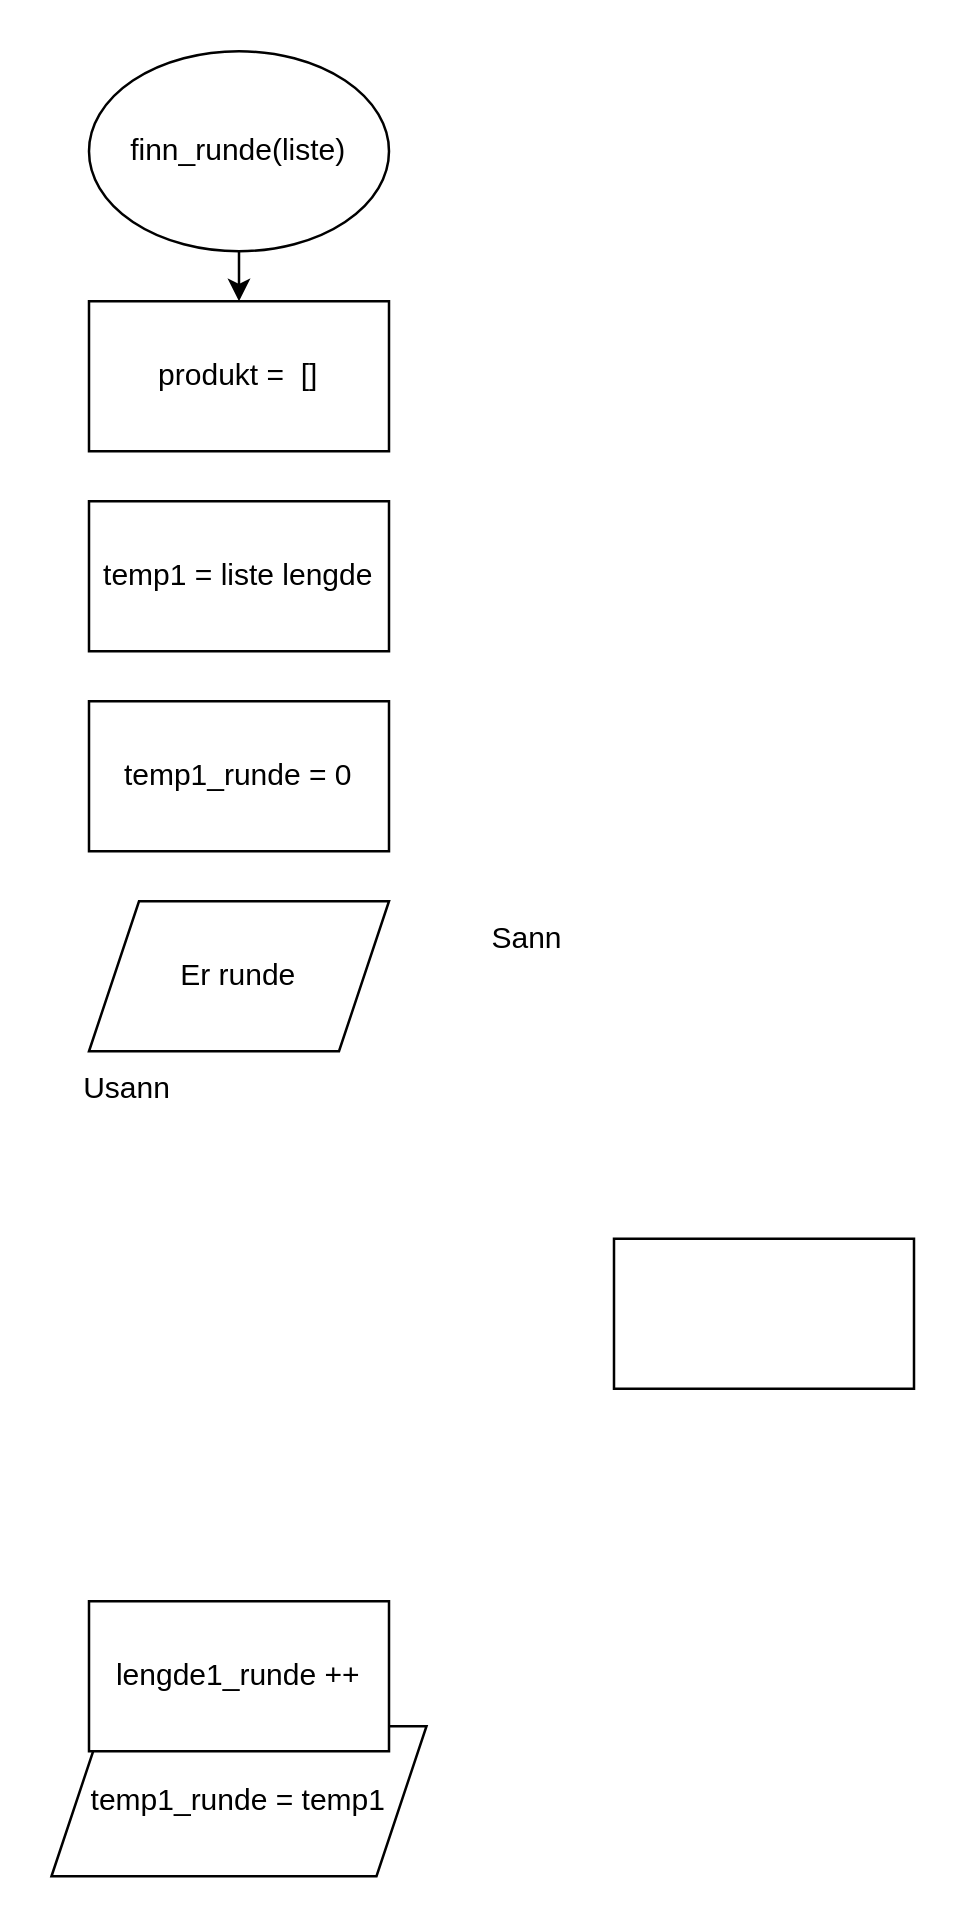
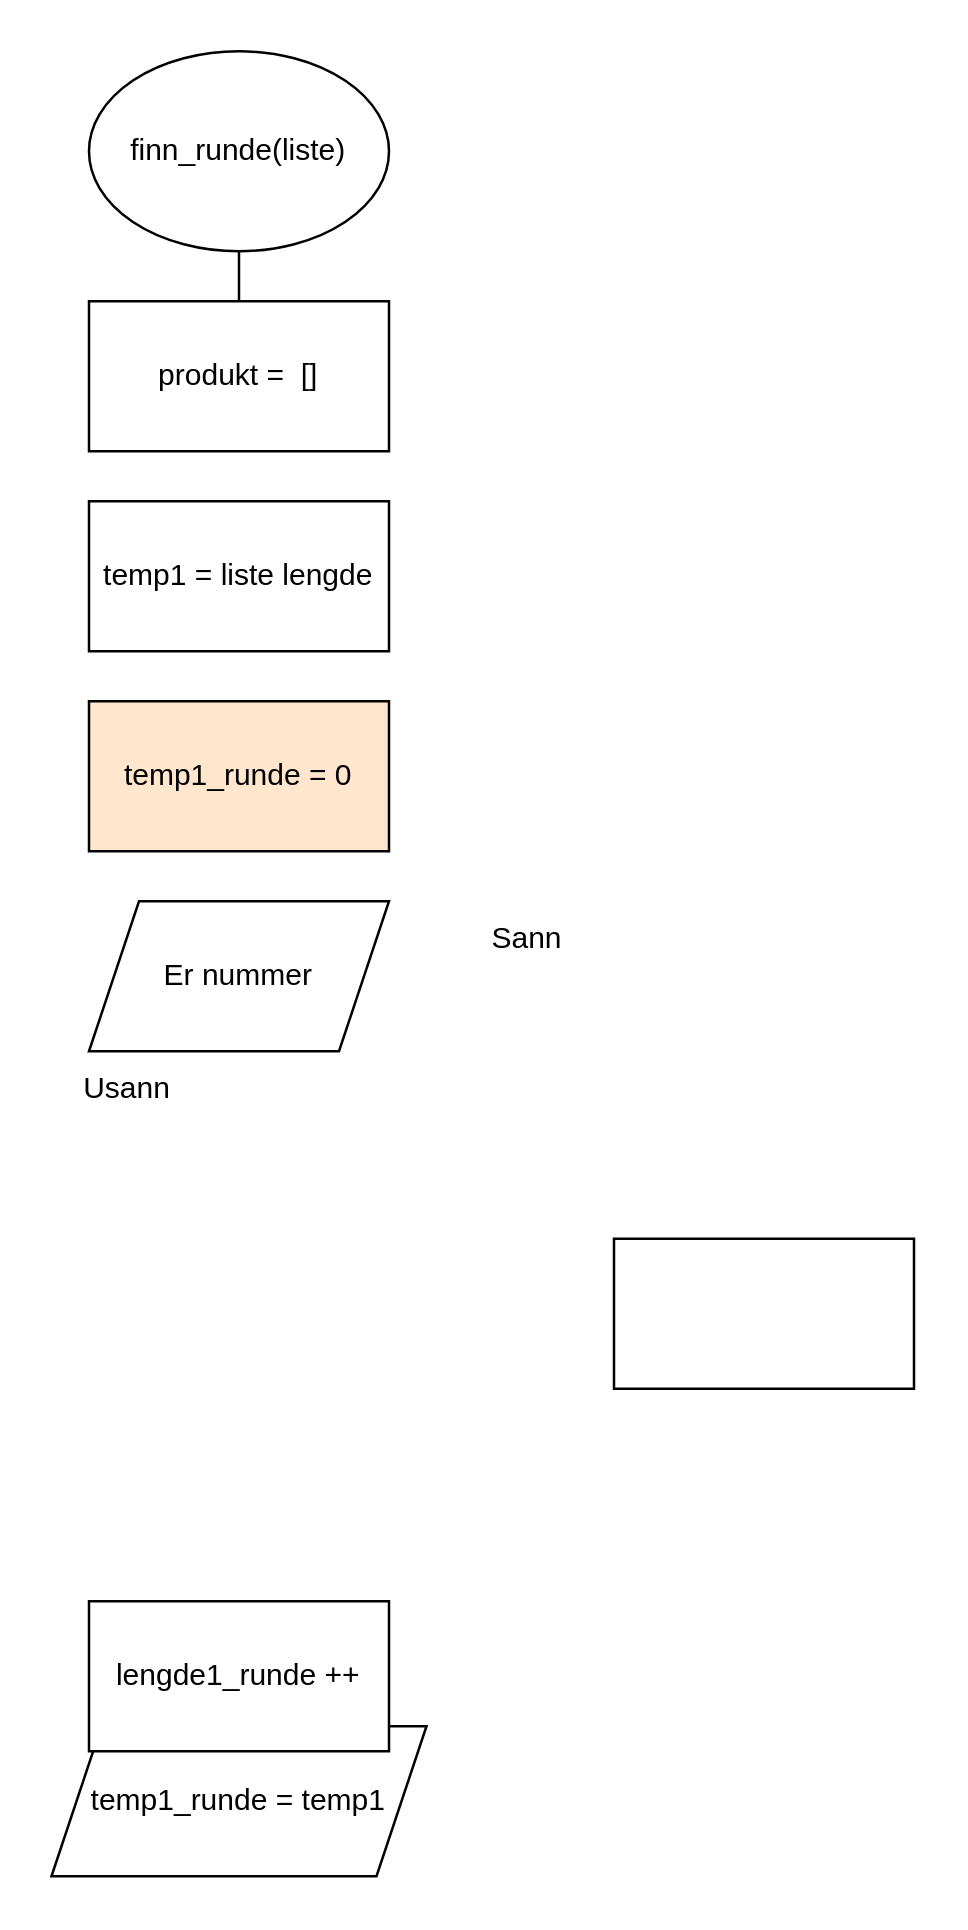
edge "finn_runde(liste)" -> "produkt = []": arrowhead classic -> none
node "temp1_runde = 0": fillcolor #ffffff -> #ffe6cc
node "Er runde": label "Er runde" -> "Er nummer"
